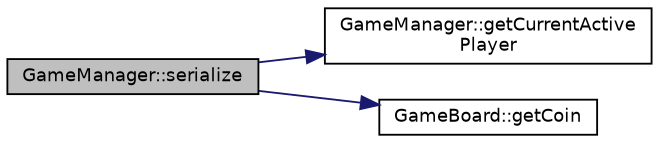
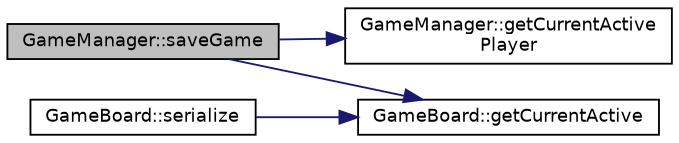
node "GameManager::serialize": label "GameManager::serialize" -> "GameManager::saveGame"
node "GameBoard::serialize": added
node "GameBoard::getCoin": label "GameBoard::getCoin" -> "GameBoard::getCurrentActive"
